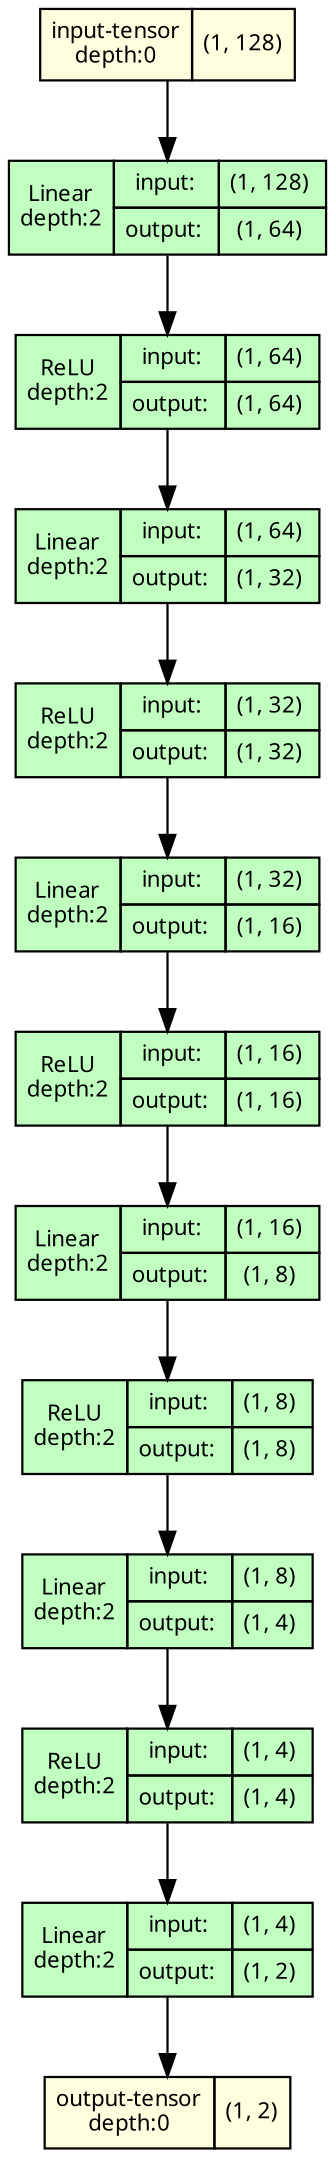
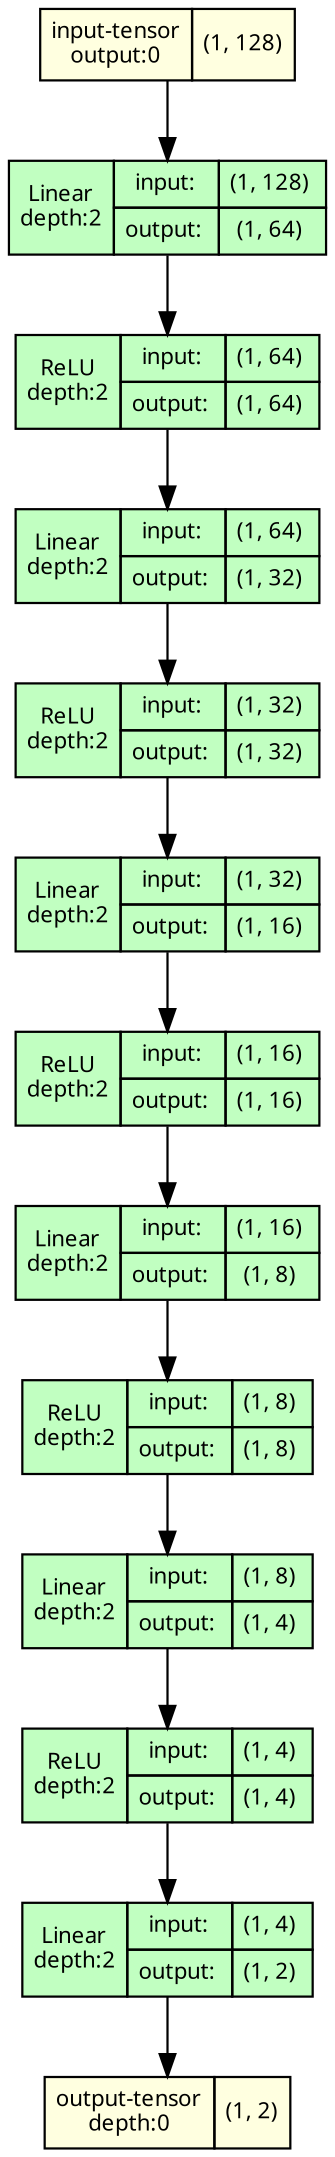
node "input-tensor": text "depth:0" -> "output:0"
